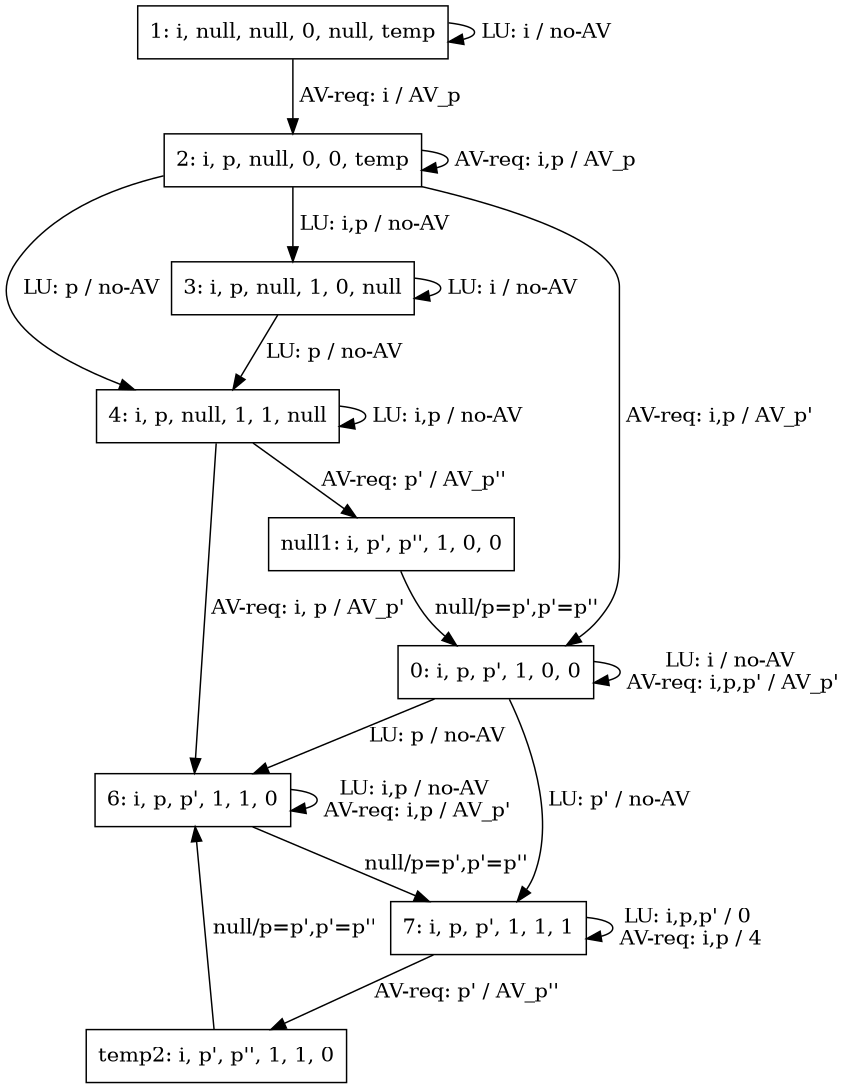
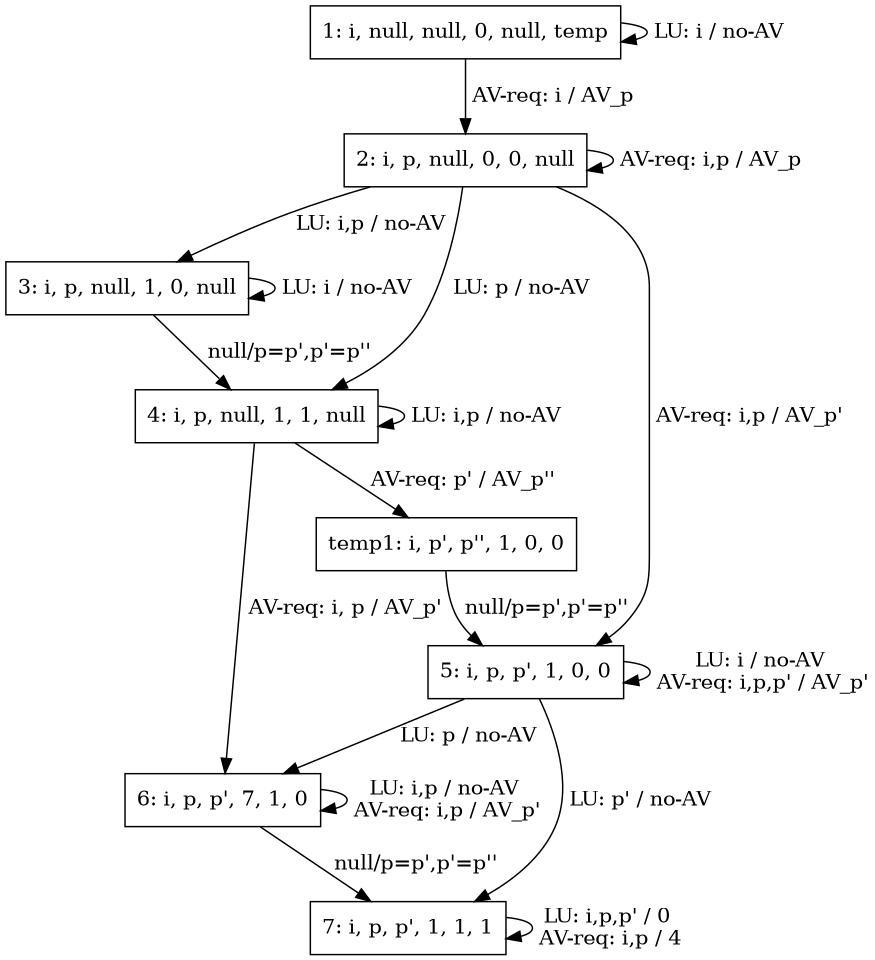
node "2: i, p, null, 0, 0, temp": label "2: i, p, null, 0, 0, temp" -> "2: i, p, null, 0, 0, null"
edge "3: i, p, null, 1, 0, null" -> "4: i, p, null, 1, 1, null": label " LU: p / no-AV" -> " null/p=p',p'=p''"
node "null1: i, p', p'', 1, 0, 0": label "null1: i, p', p'', 1, 0, 0" -> "temp1: i, p', p'', 1, 0, 0"
node "0: i, p, p', 1, 0, 0": label "0: i, p, p', 1, 0, 0" -> "5: i, p, p', 1, 0, 0"
node "6: i, p, p', 1, 1, 0": label "6: i, p, p', 1, 1, 0" -> "6: i, p, p', 7, 1, 0"
node "temp2: i, p', p'', 1, 1, 0": removed
